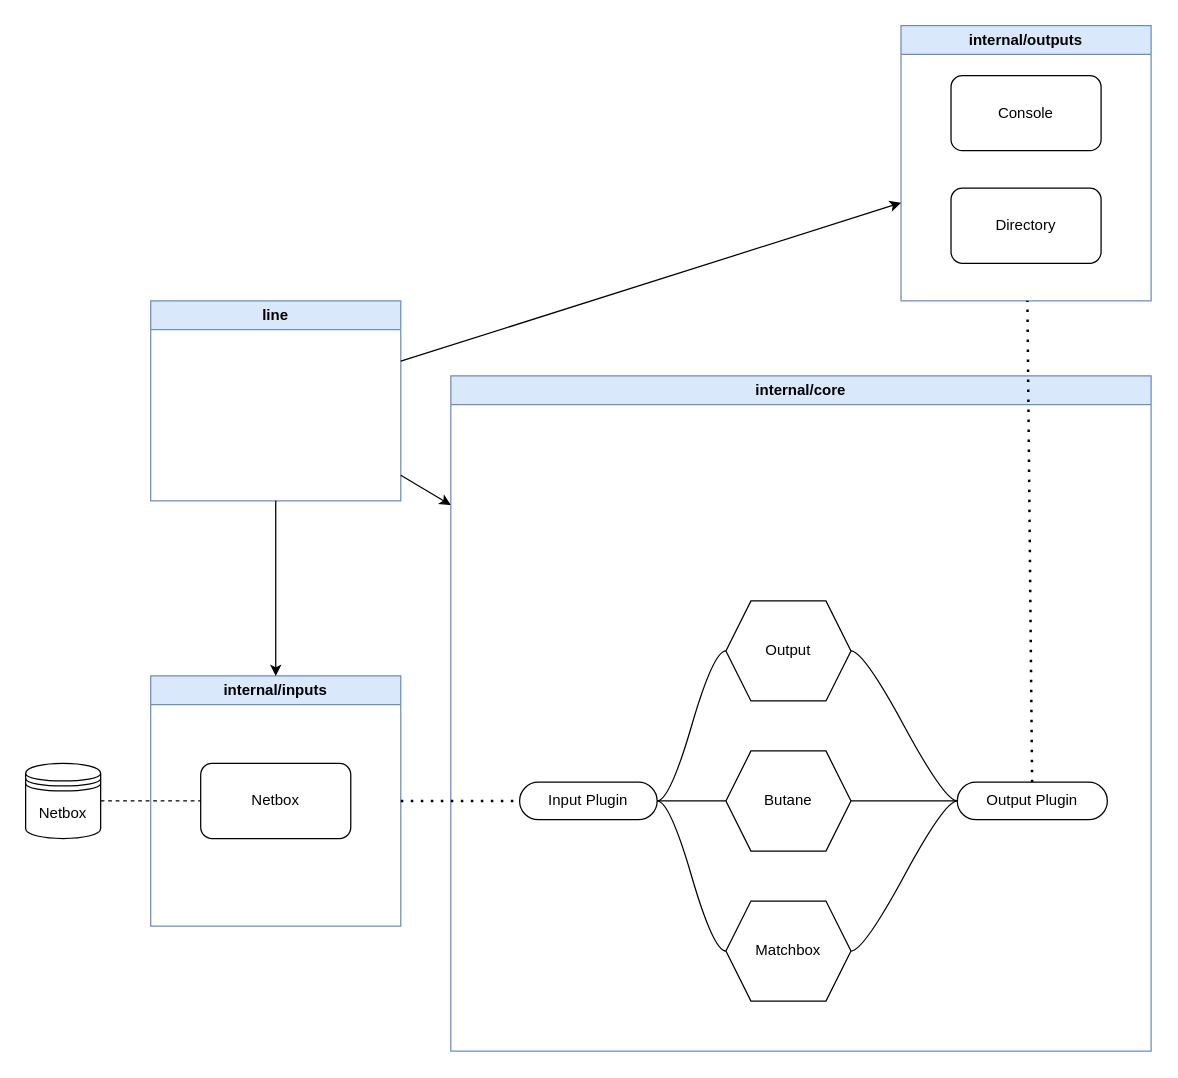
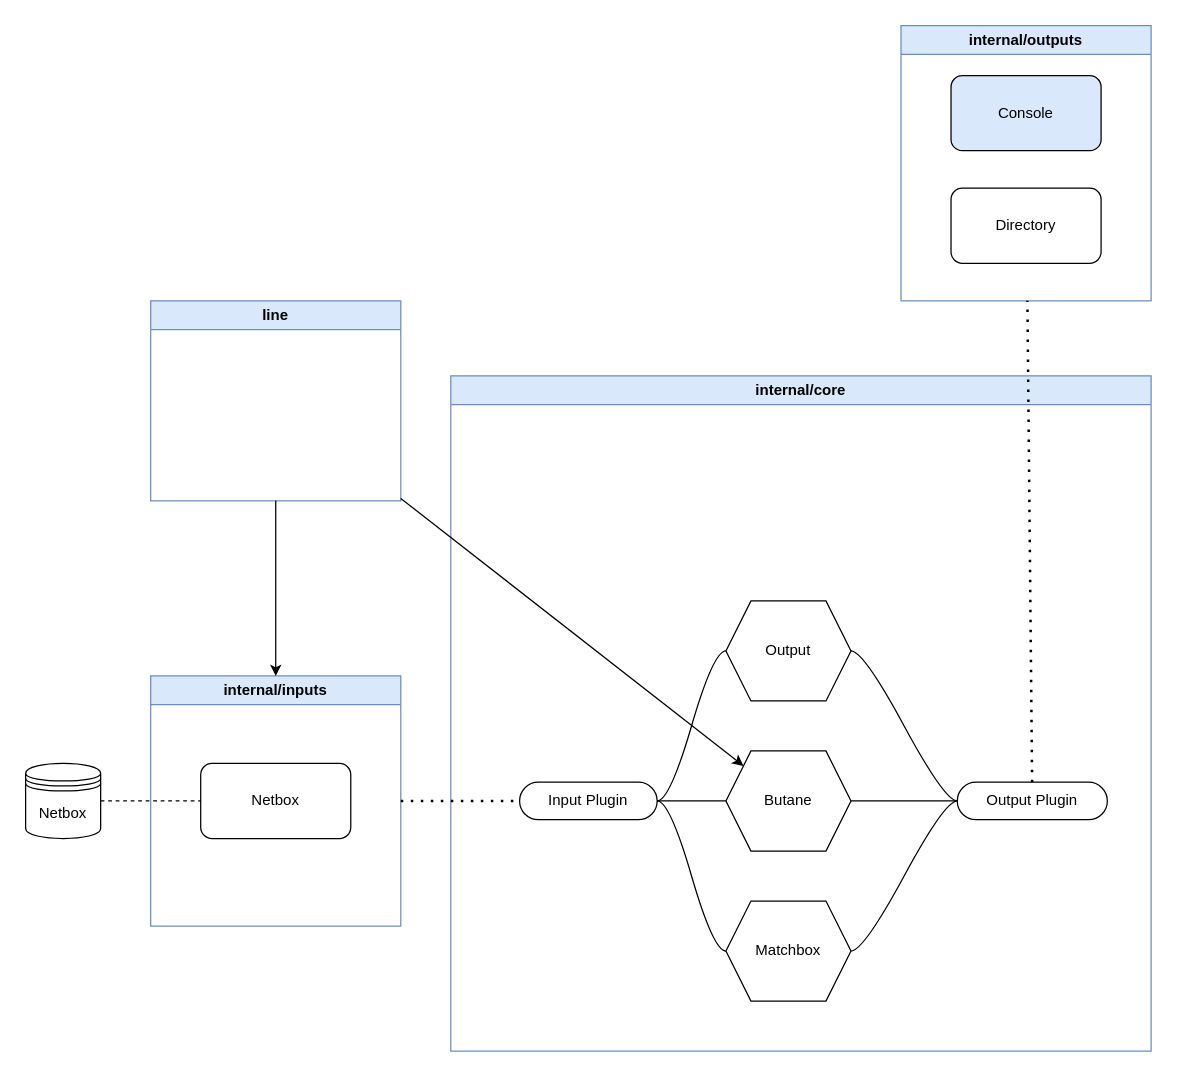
node "Console": fillcolor #ffffff -> #dae8fc
edge "line" -> "internal/outputs": now "line" -> "Butane"
edge "line" -> "internal/core": removed
